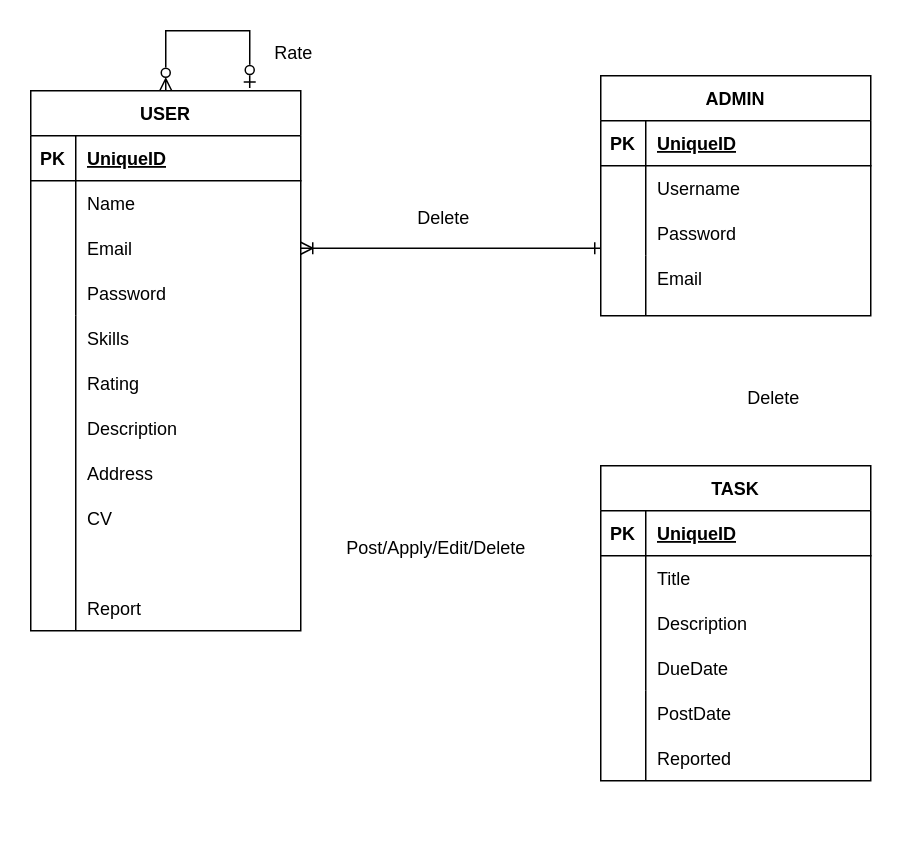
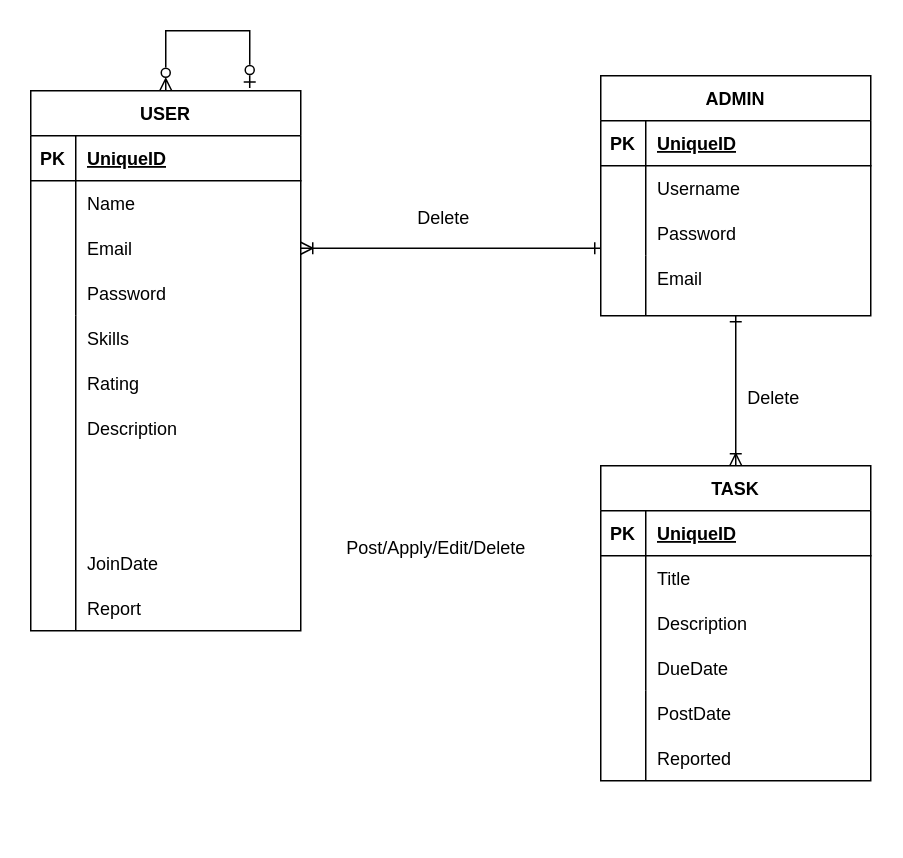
node "Rate": removed
edge "ADMIN" -- "TASK": added
node "Address": removed
node "CV": removed
node "JoinDate": added
